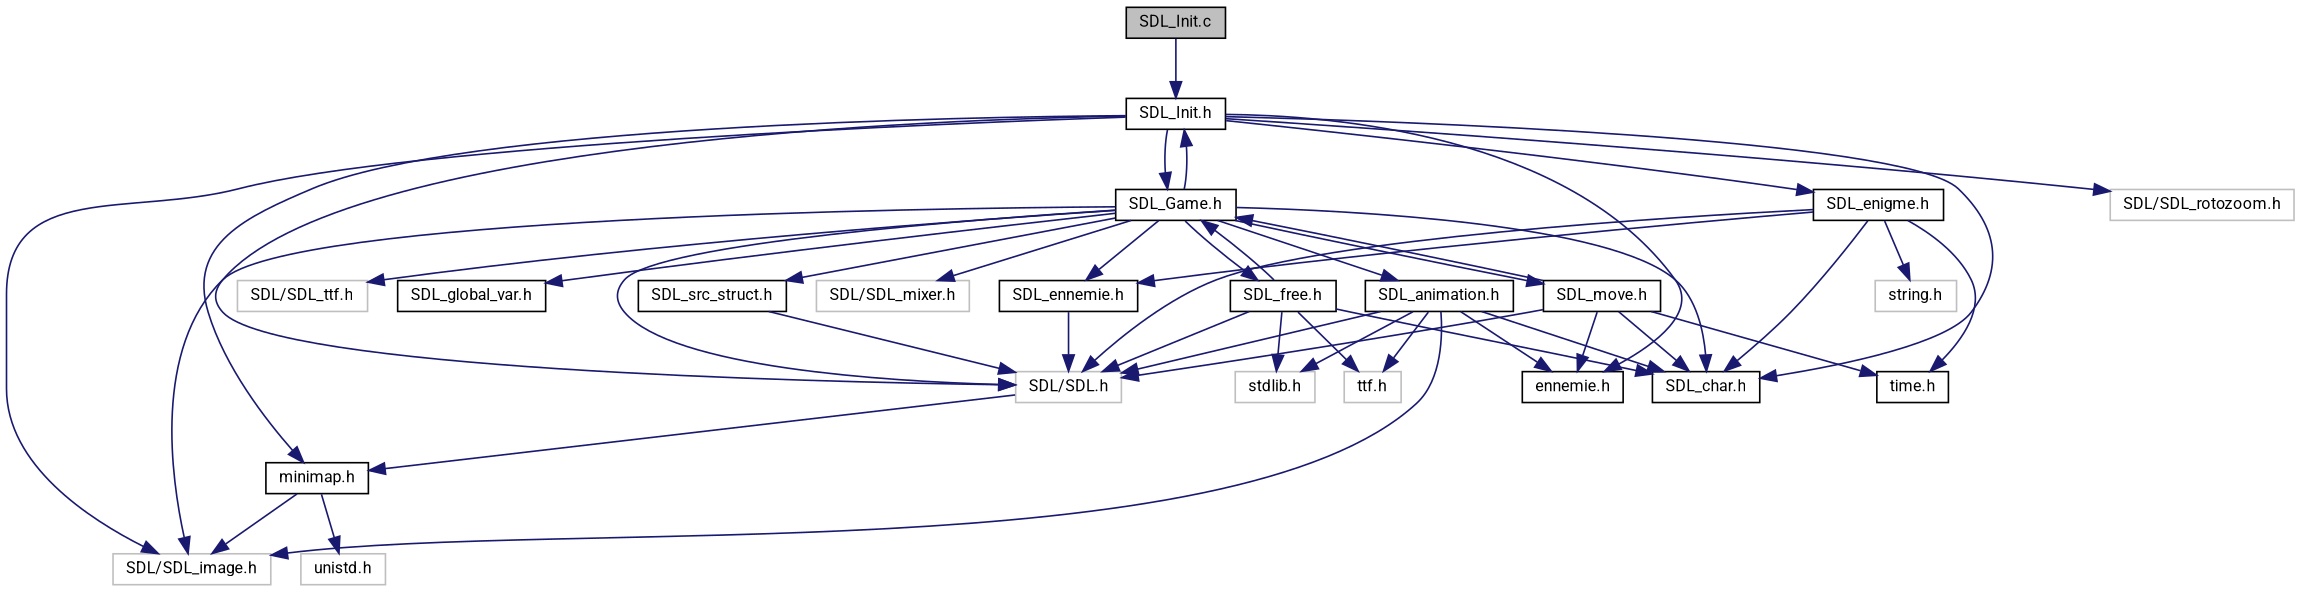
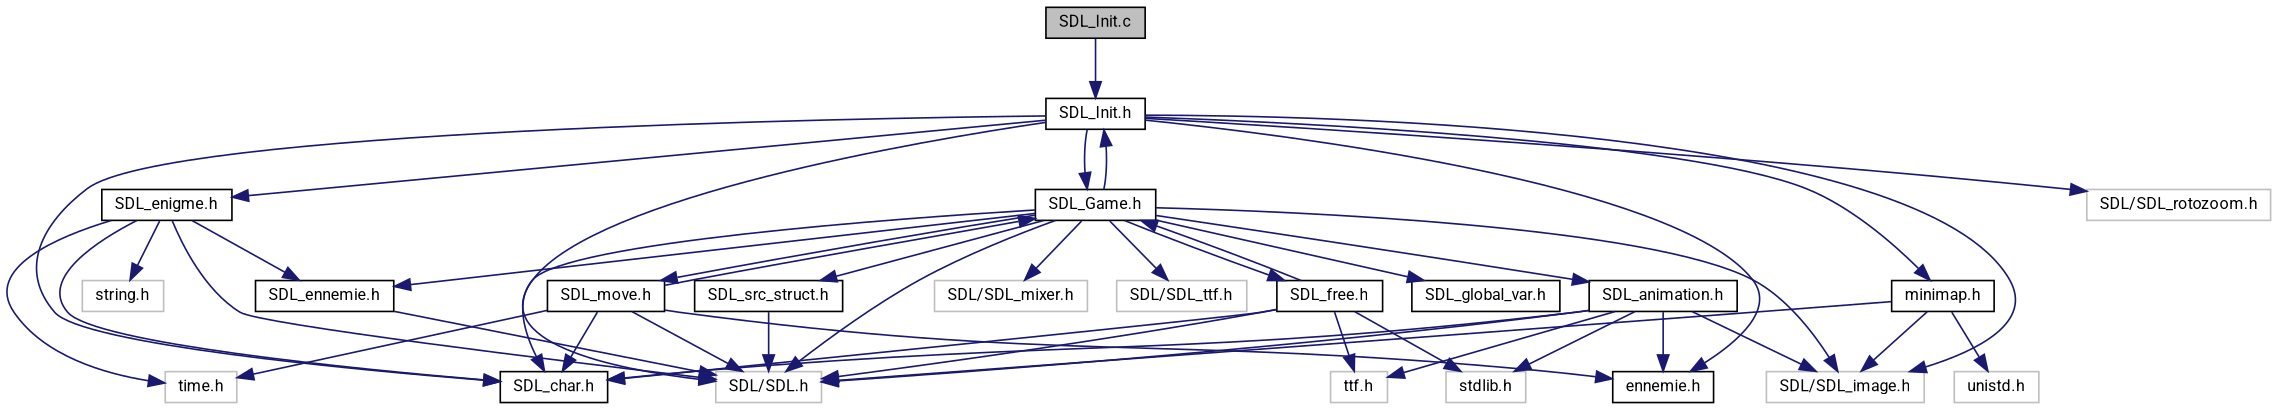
node "time.h": color black -> grey75
edge "SDL/SDL.h" -> "minimap.h": reversed
